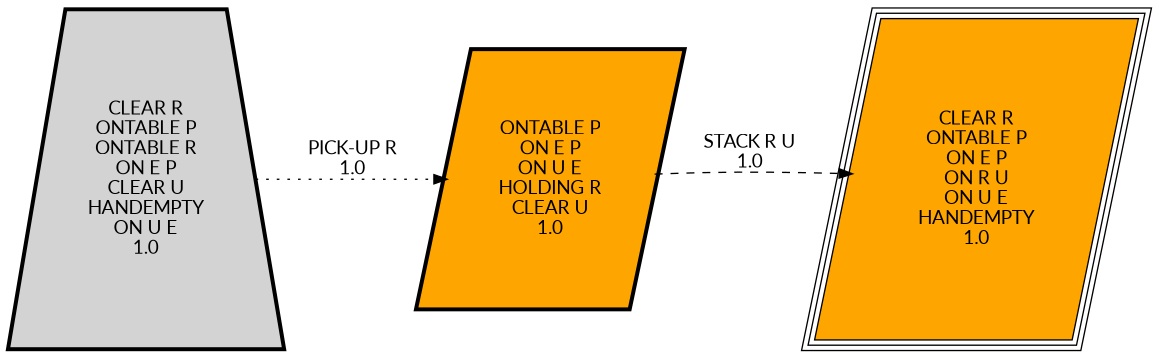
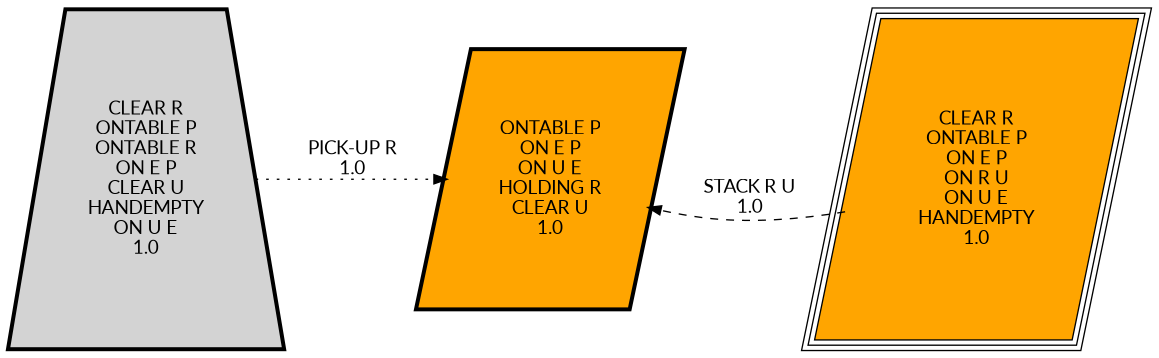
edge "ONTABLE P ON E P ON U E HOLDING R CLEAR U 1.0" -> "CLEAR R ONTABLE P ON E P ON R U ON U E HANDEMPTY 1.0": reversed
